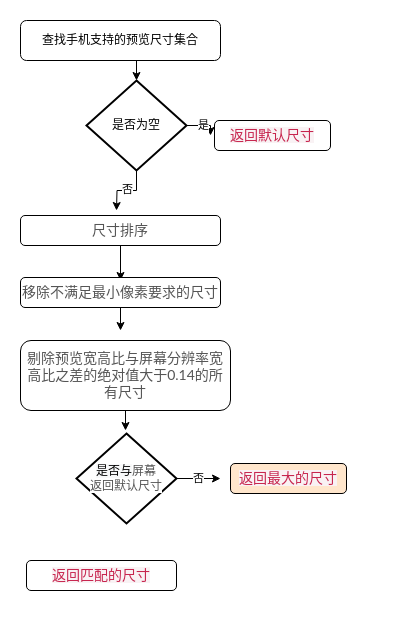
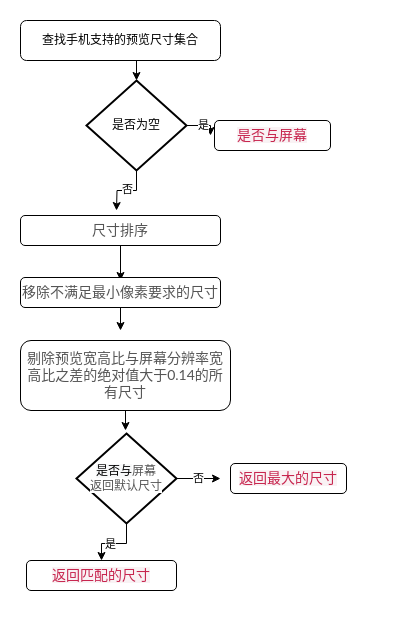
node "返回默认尺寸": label "返回默认尺寸" -> "是否与屏幕"
node "返回最大的尺寸": fillcolor #ffe6cc -> #ffffff
edge "是否与屏幕 返回默认尺寸" -> "返回匹配的尺寸": added, label "是"
